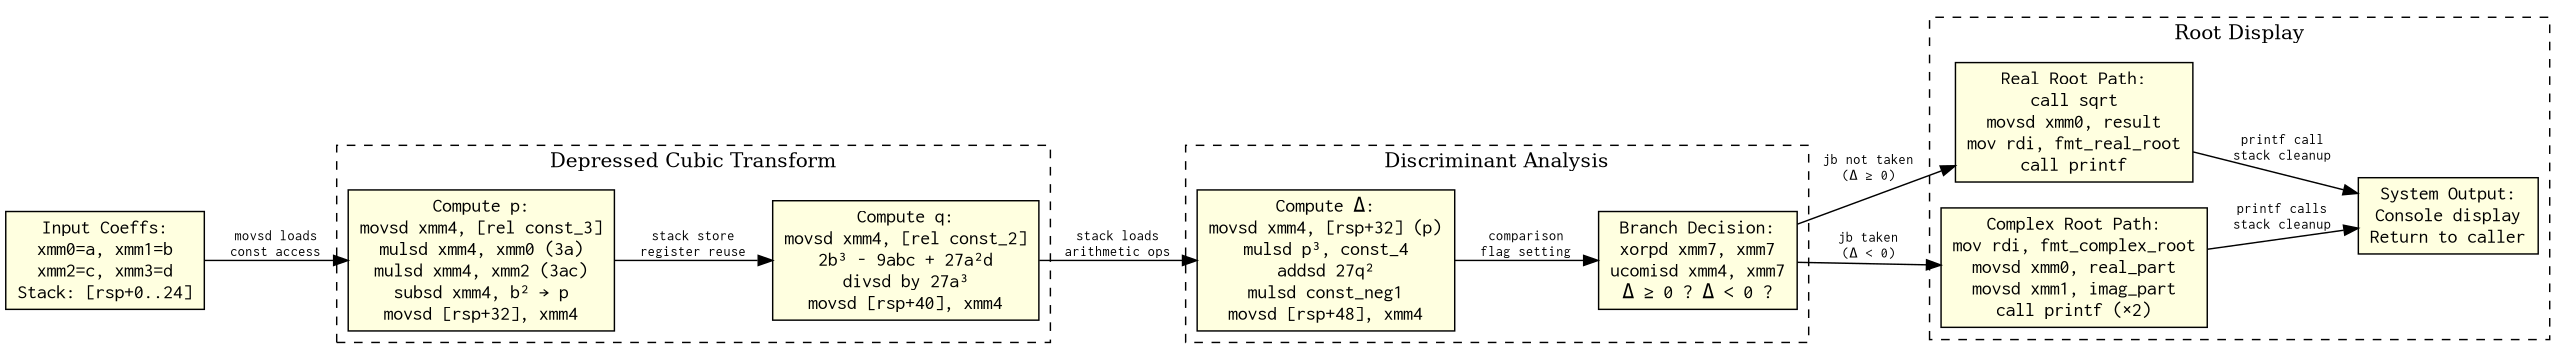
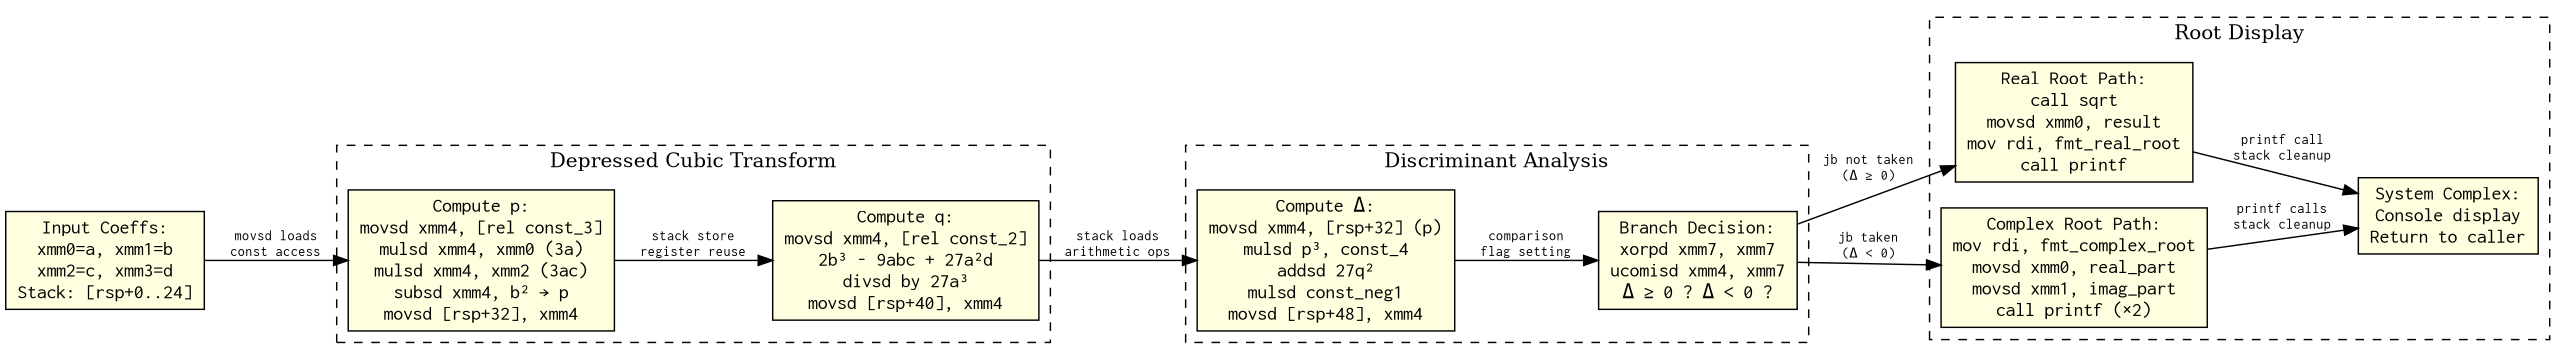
node "System Output: Console display Return to caller": label "System Output: Console display Return to caller" -> "System Complex: Console display Return to caller"
